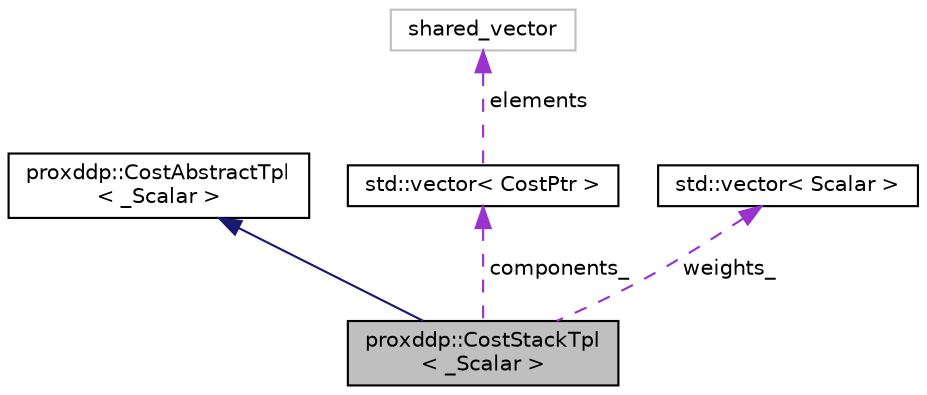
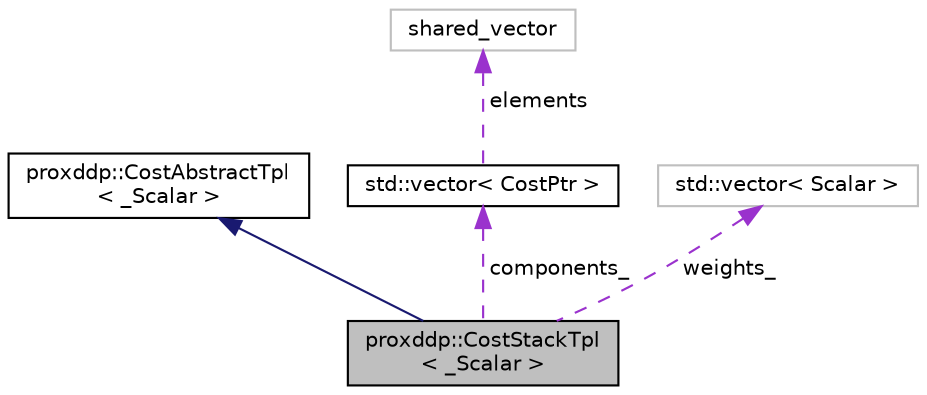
node "std::vector< Scalar >": color black -> grey75
